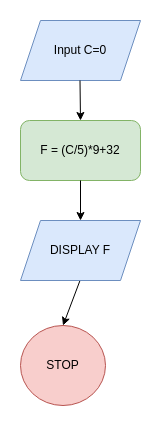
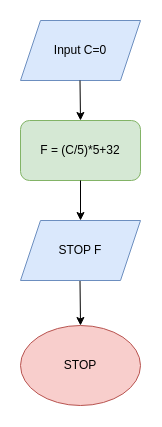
node "F = (C/5)*9+32": label "F = (C/5)*9+32" -> "F = (C/5)*5+32"
node "DISPLAY F": label "DISPLAY F" -> "STOP F"
node "STOP": size 85x80 -> 120x80
